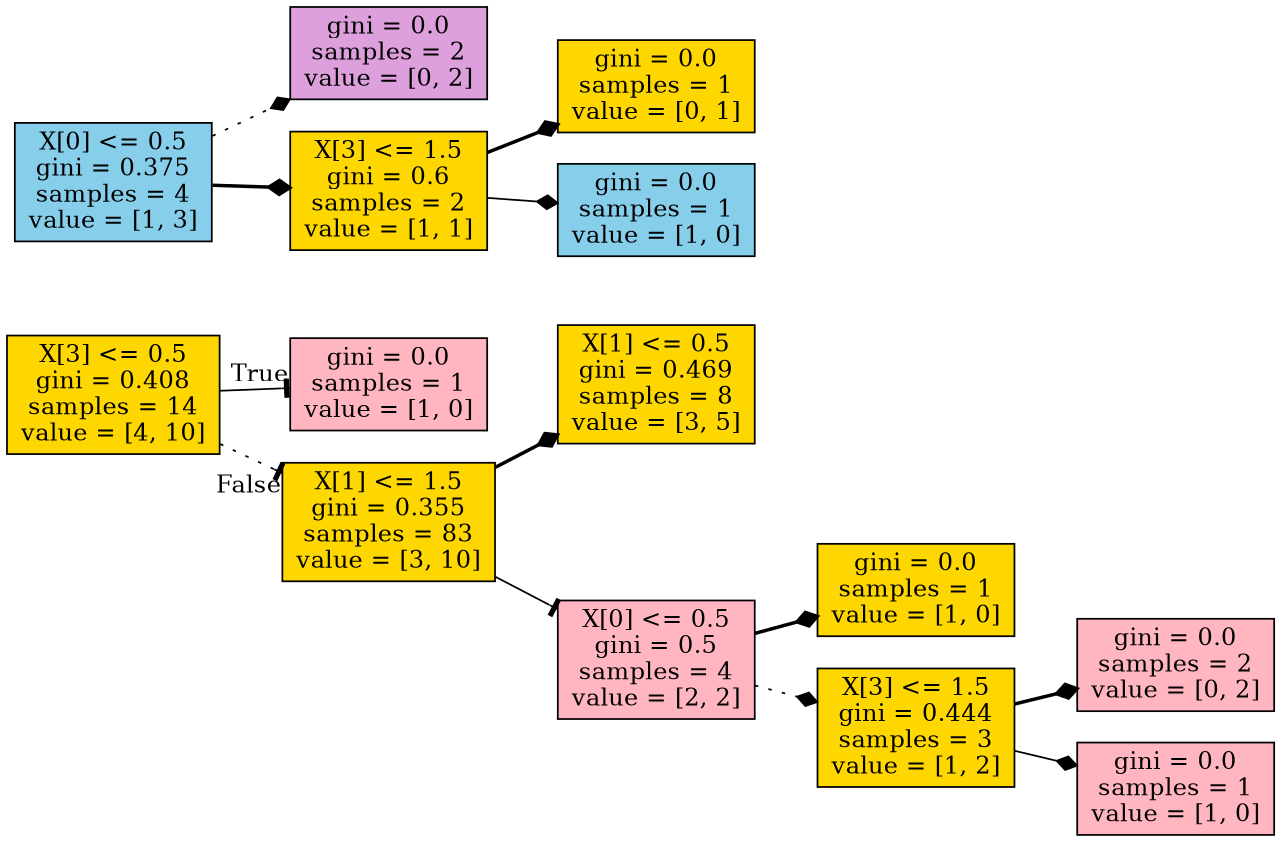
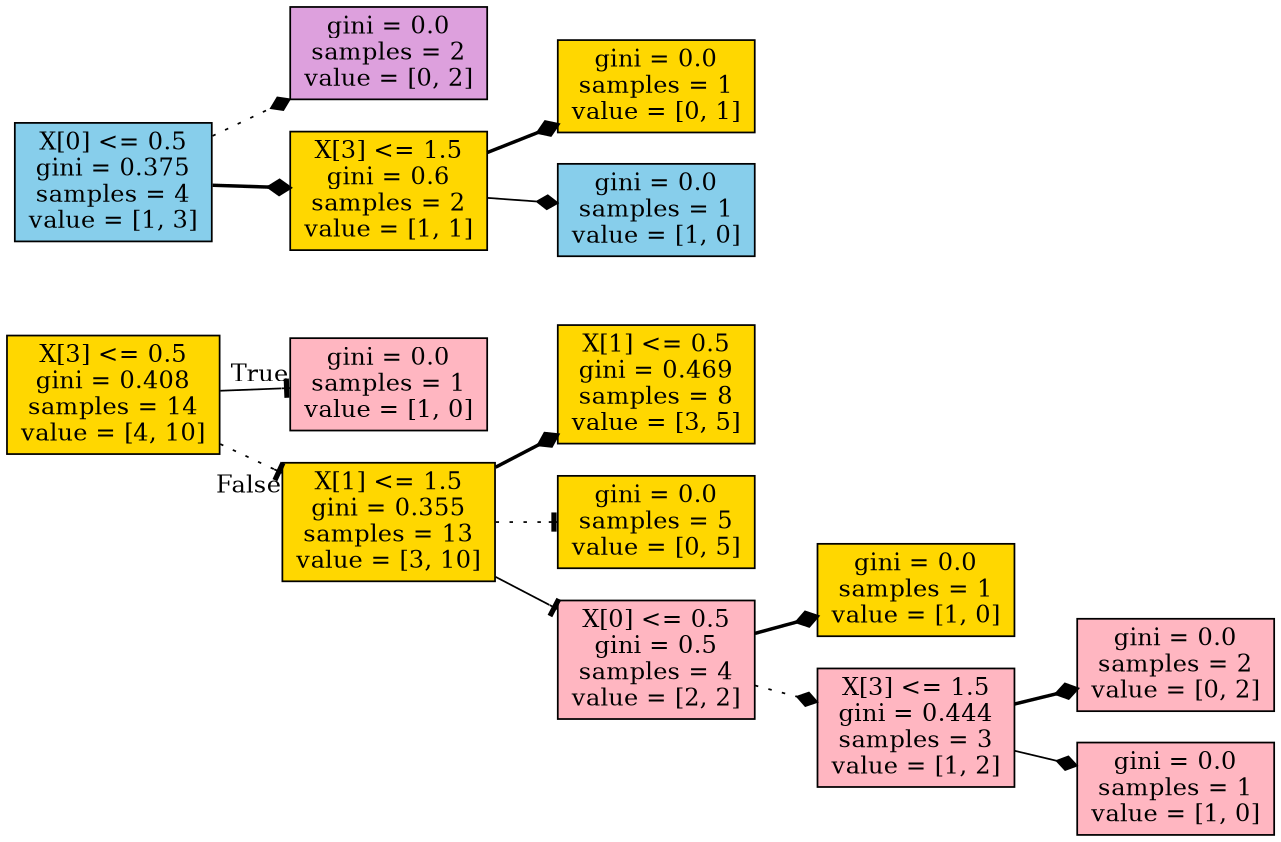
node "X[1] <= 1.5 gini = 0.355 samples = 83 value = [3, 10]": label "X[1] <= 1.5 gini = 0.355 samples = 83 value = [3, 10]" -> "X[1] <= 1.5 gini = 0.355 samples = 13 value = [3, 10]"
node "gini = 0.0 samples = 5 value = [0, 5]": added
node "X[3] <= 1.5 gini = 0.444 samples = 3 value = [1, 2]": fillcolor gold -> lightpink
